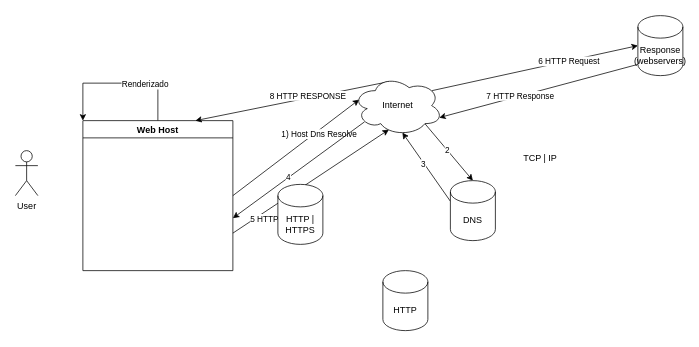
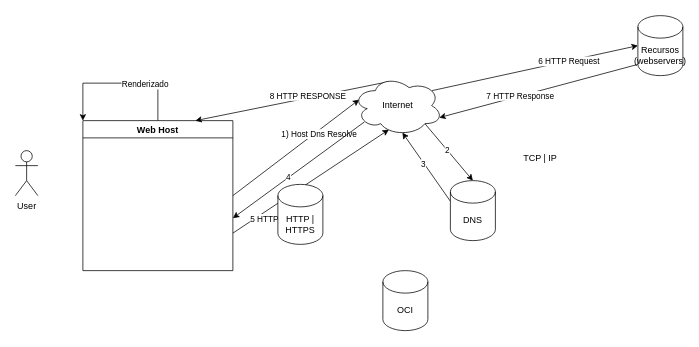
node "Response (webservers)": label "Response (webservers)" -> "Recursos (webservers)"
node "HTTP": label "HTTP" -> "OCI"
